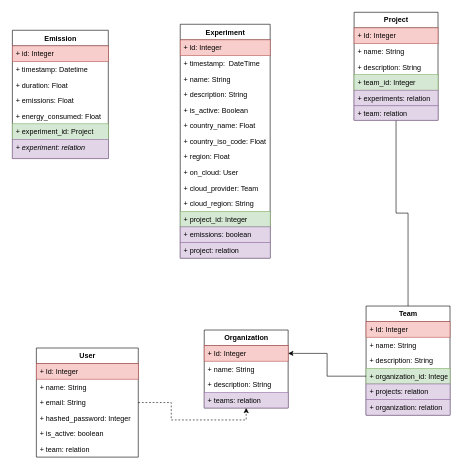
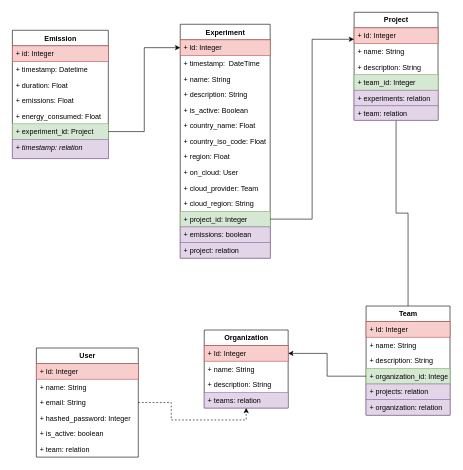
edge "+ project_id: Integer" -> "Project": added
edge "+ experiment_id: Project" -> "+ ld: Integer": added
node "+ experiment: relation": label "+ experiment: relation" -> "+ timestamp: relation"
